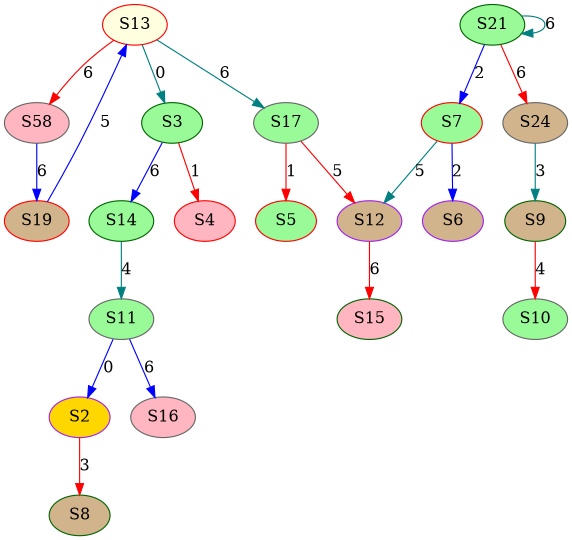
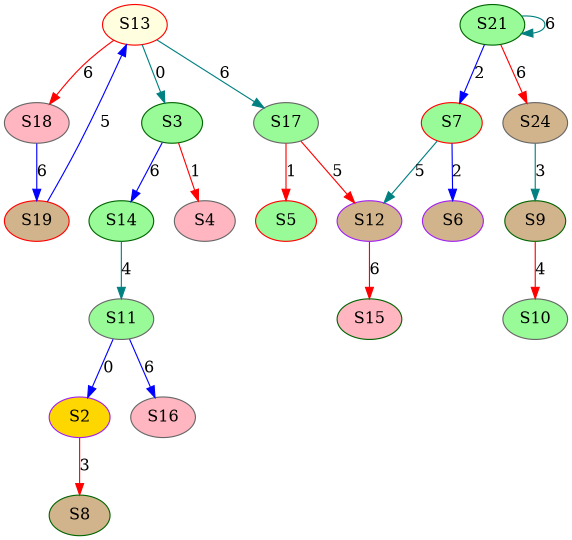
node "S58": label "S58" -> "S18"
node "S4": color red -> gray40
